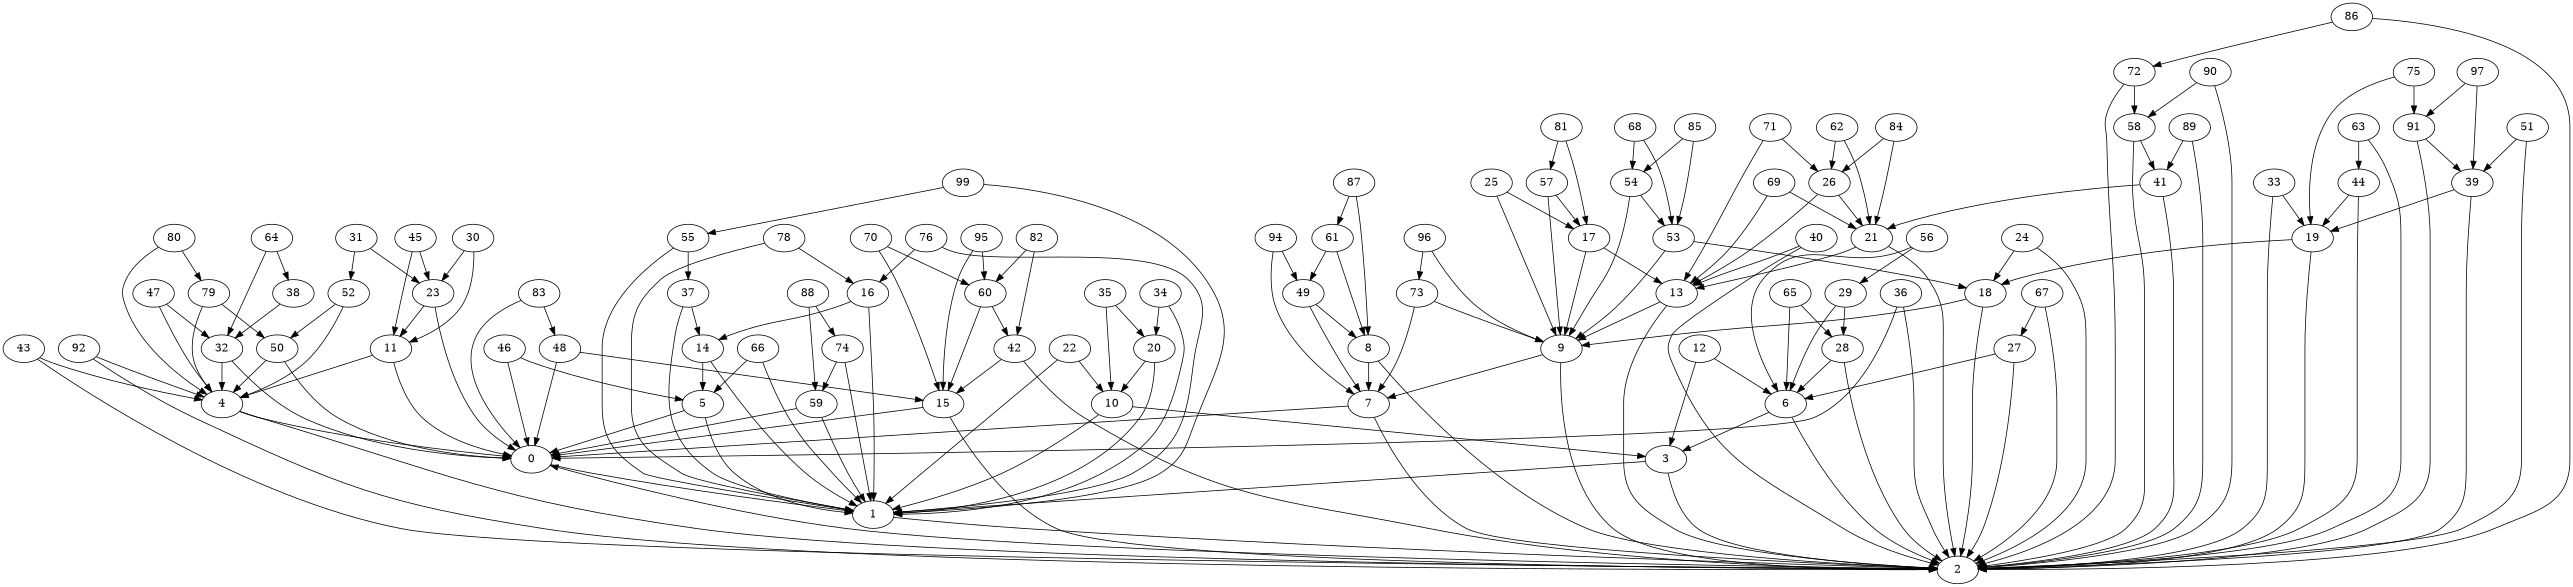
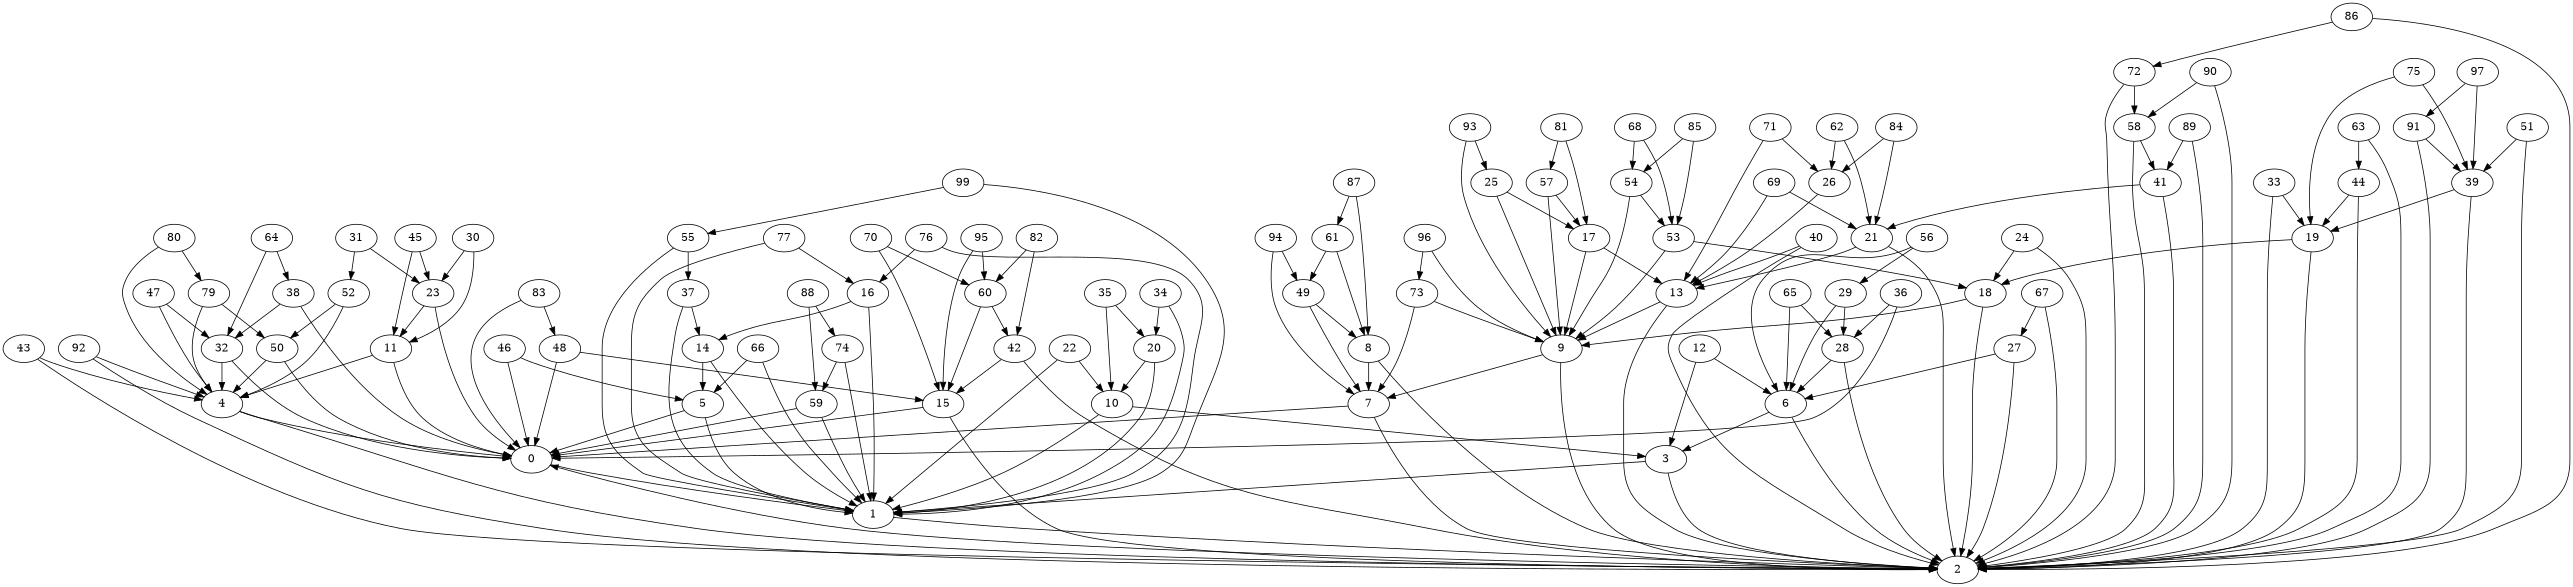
edge "75" -> "91": now "75" -> "39"
node "93": added
edge "26" -> "21": removed
node "78": label "78" -> "77"
edge "38" -> "0": added
edge "36" -> "2": now "36" -> "28"
